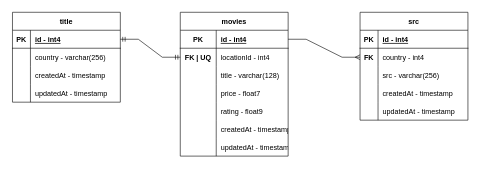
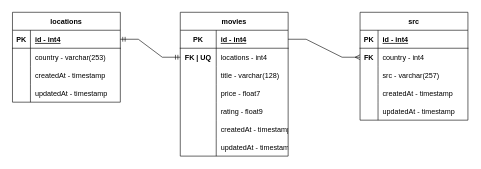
node "title": label "title" -> "locations"
node "country - varchar(256)": label "country - varchar(256)" -> "country - varchar(253)"
node "locationId - int4": label "locationId - int4" -> "locations - int4"
node "src - varchar(256)": label "src - varchar(256)" -> "src - varchar(257)"
